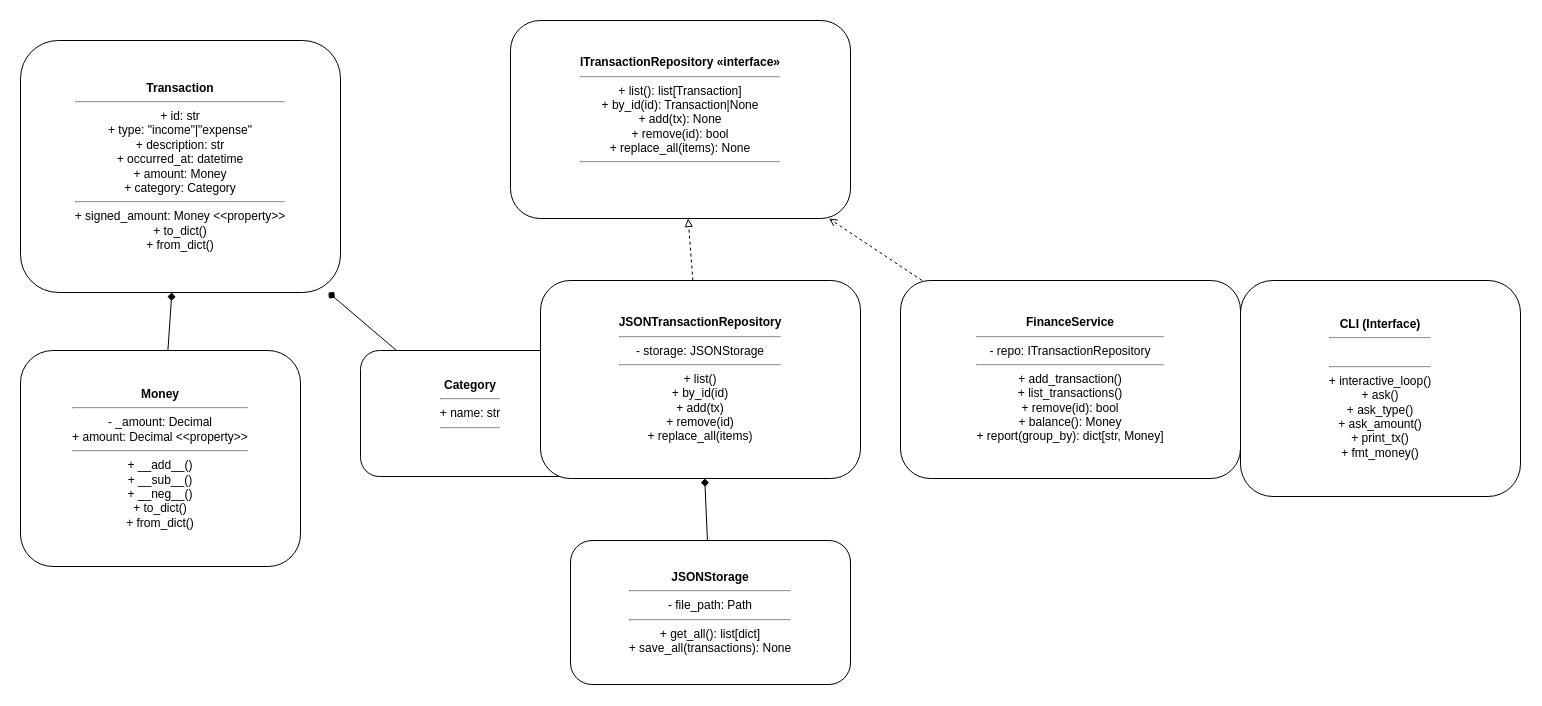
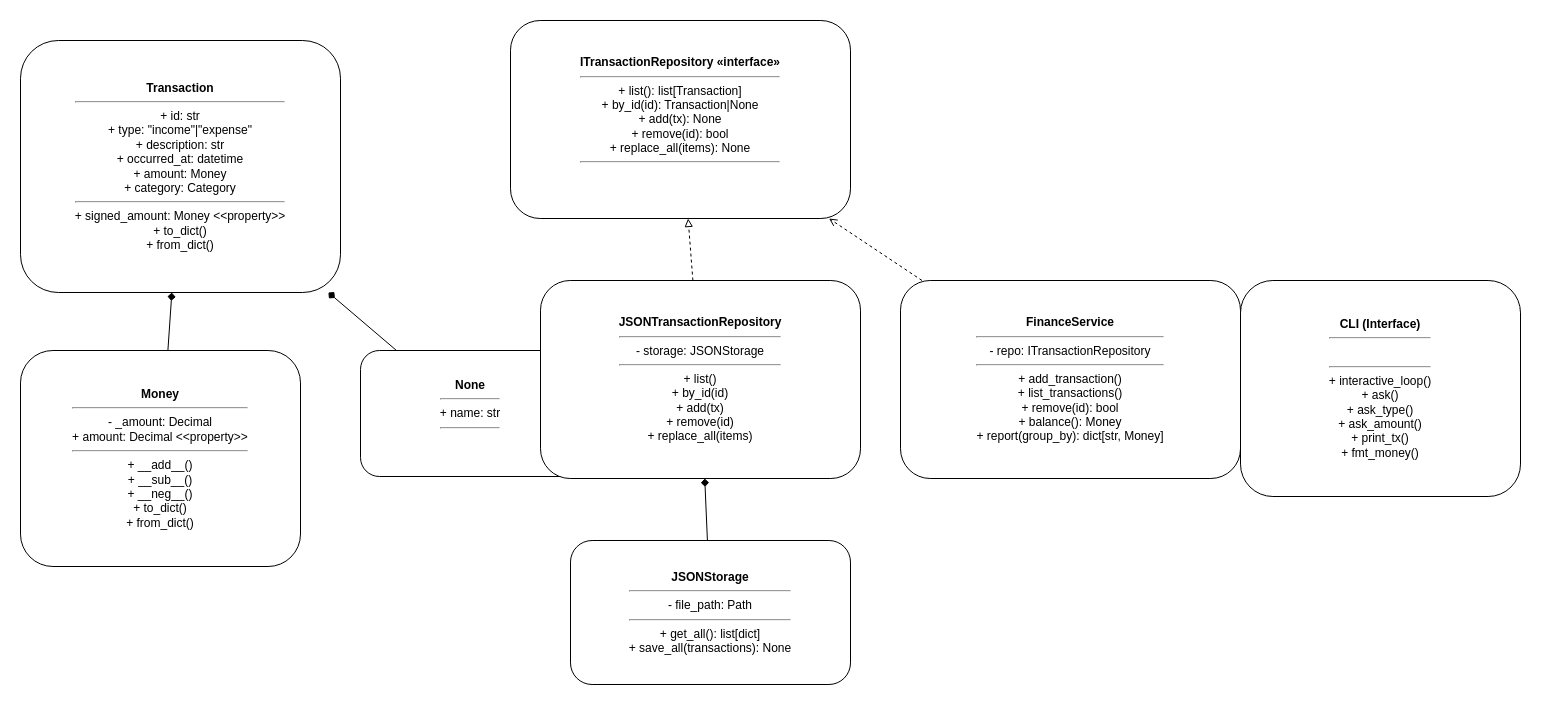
node "Category+ name: str": label "Category+ name: str" -> "None+ name: str"
